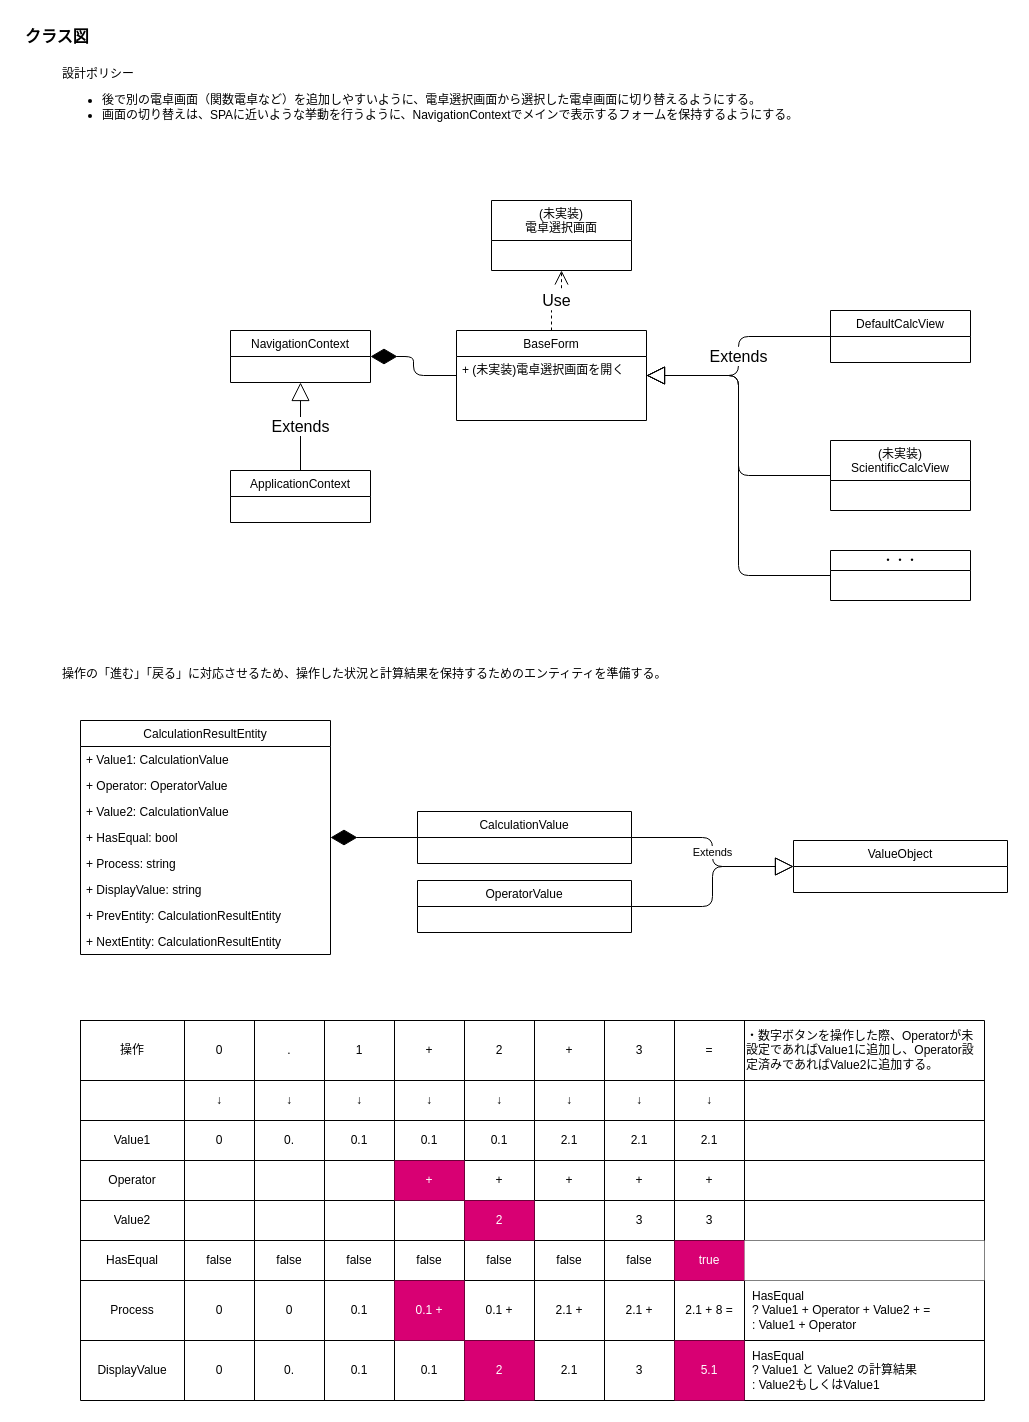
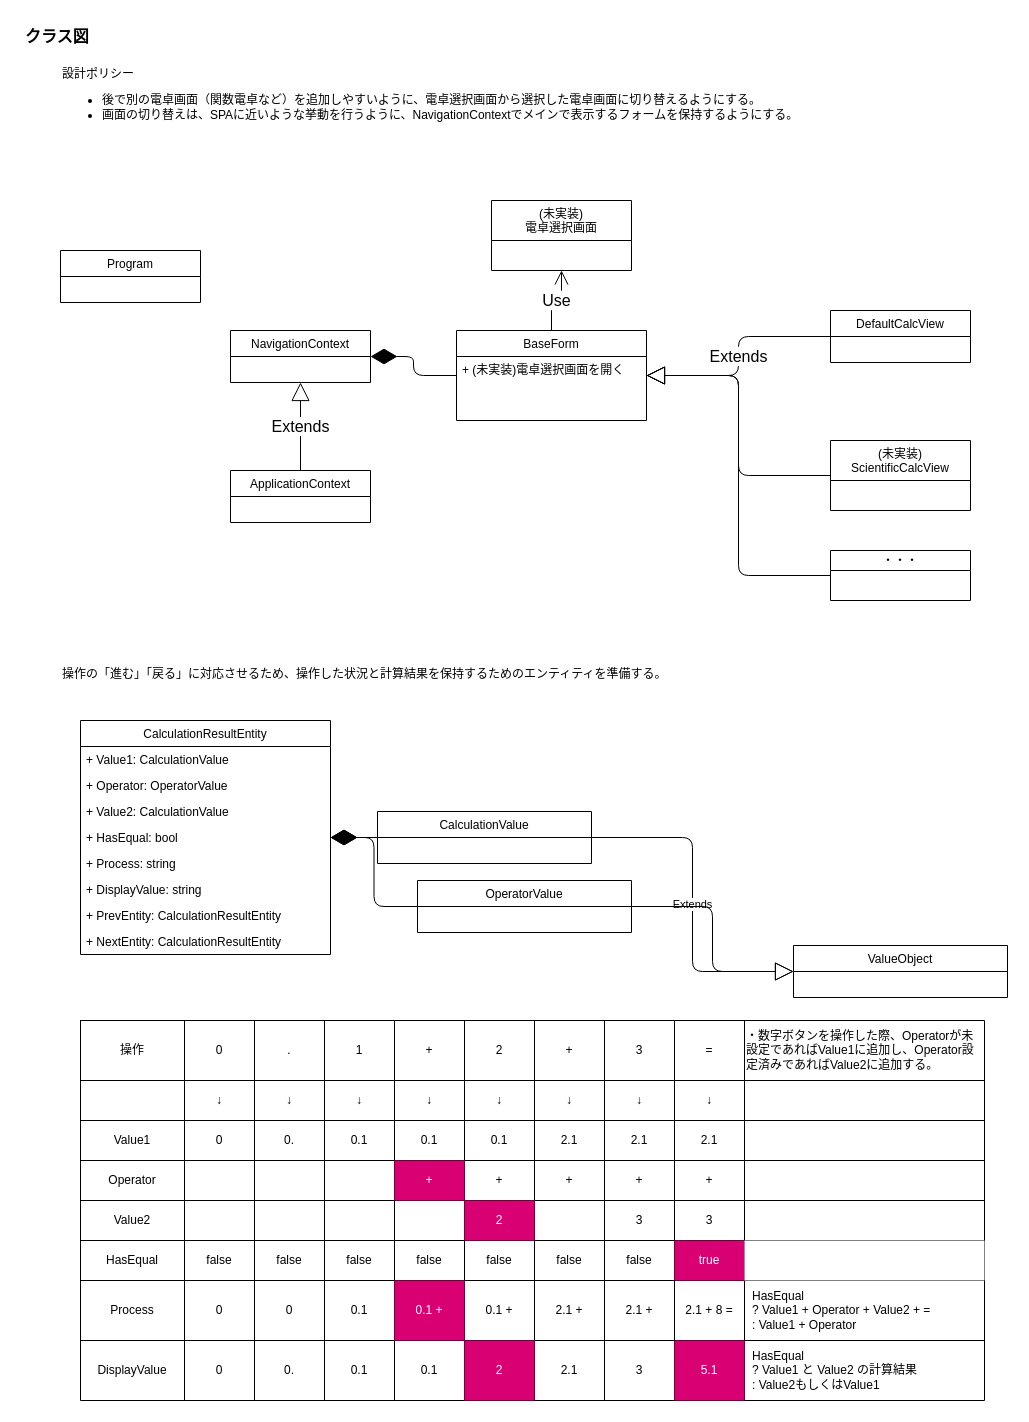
node "Program": added
edge "BaseForm" -> "(未実装) 電卓選択画面": style dashed -> solid
node "CalculationValue": moved (525, 838) -> (485, 838)
node "ValueObject": moved (901, 867) -> (901, 972)
edge "OperatorValue" -> "+ HasEqual: bool": added
